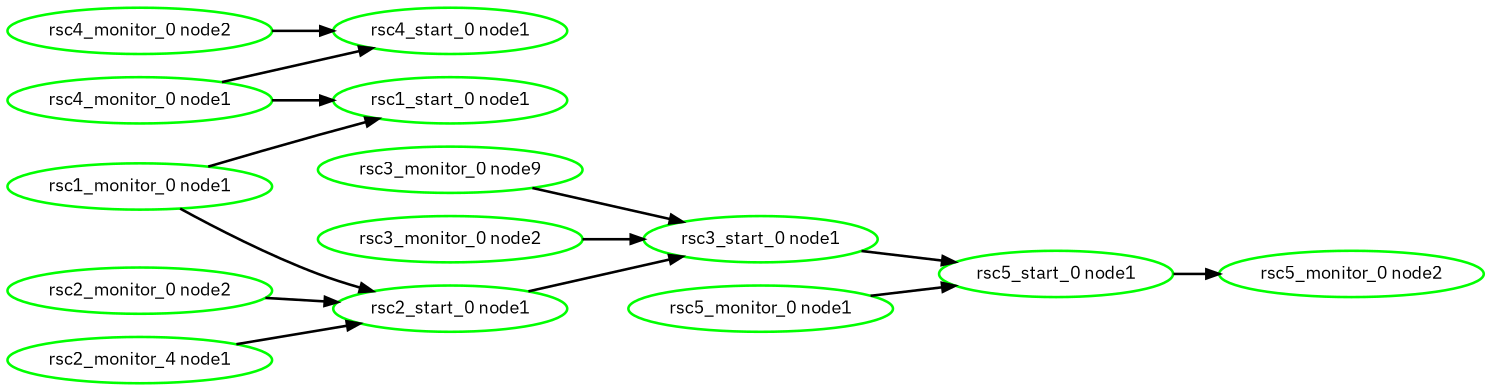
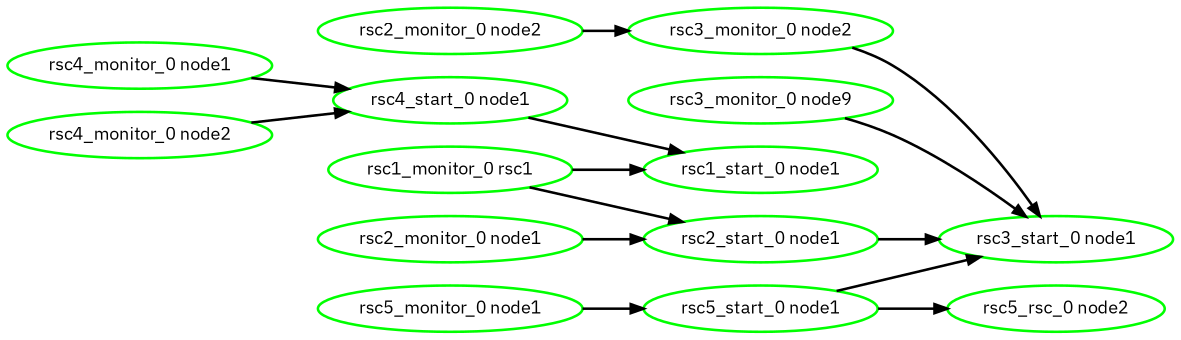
edge "rsc4_monitor_0 node1" -> "rsc1_start_0 node1": now "rsc4_start_0 node1" -> "rsc1_start_0 node1"
node "rsc1_monitor_0 node1": label "rsc1_monitor_0 node1" -> "rsc1_monitor_0 rsc1"
edge "rsc3_start_0 node1" -> "rsc5_start_0 node1": reversed
node "rsc5_monitor_0 node2": label "rsc5_monitor_0 node2" -> "rsc5_rsc_0 node2"
edge "rsc2_monitor_0 node2" -> "rsc2_start_0 node1": now "rsc2_monitor_0 node2" -> "rsc3_monitor_0 node2"
node "rsc2_monitor_4 node1": label "rsc2_monitor_4 node1" -> "rsc2_monitor_0 node1"
